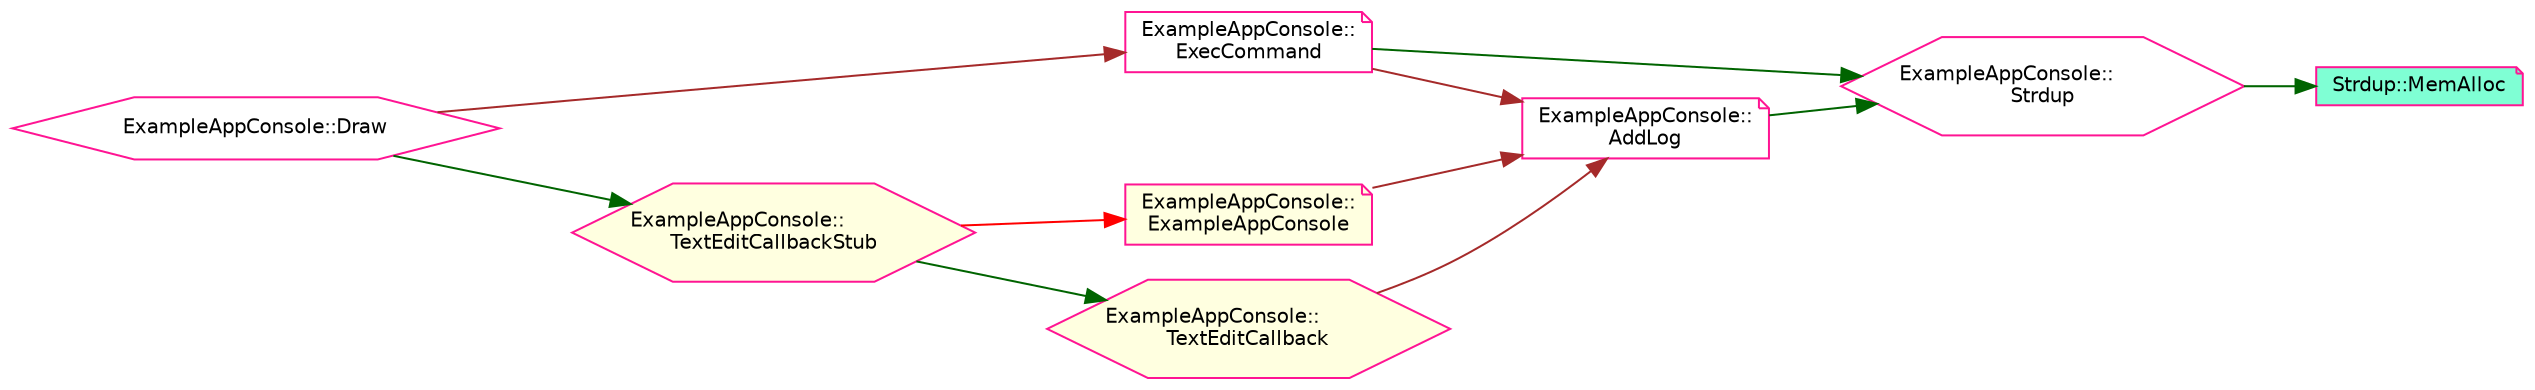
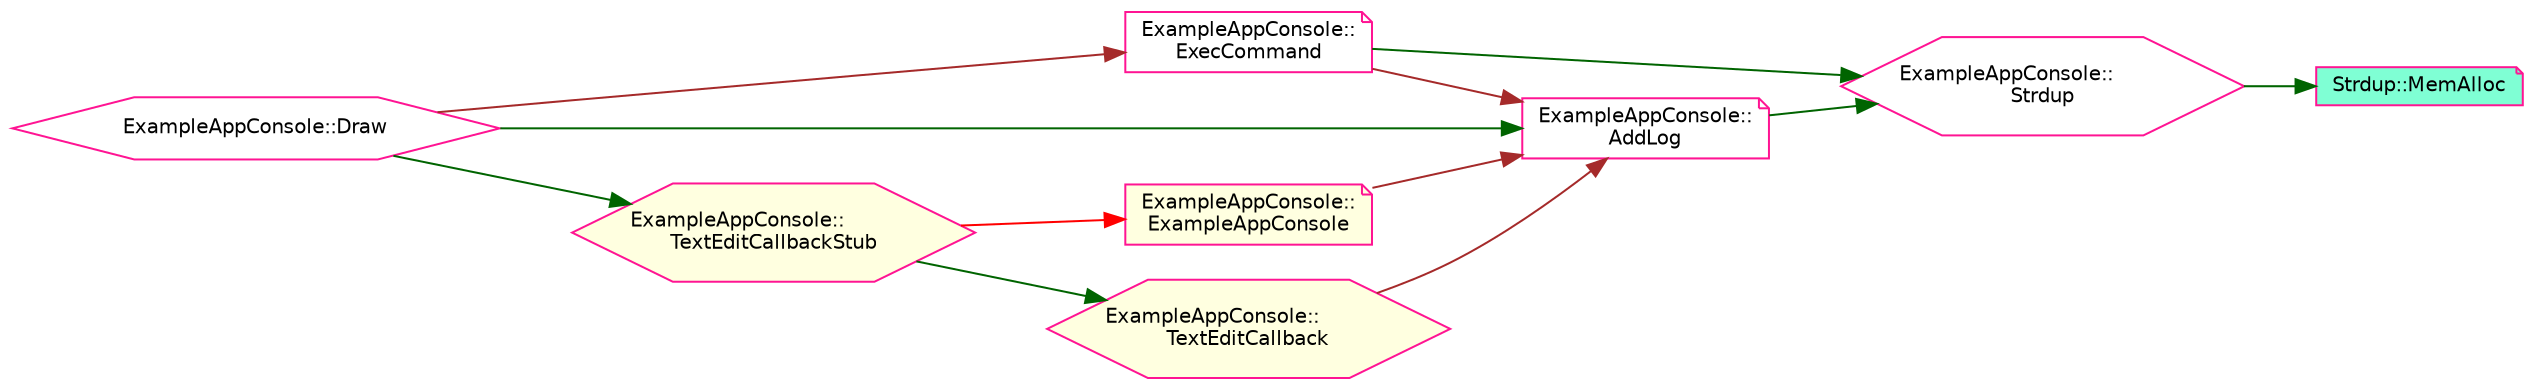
edge "ExampleAppConsole::Draw" -> "ExampleAppConsole:: AddLog": added
